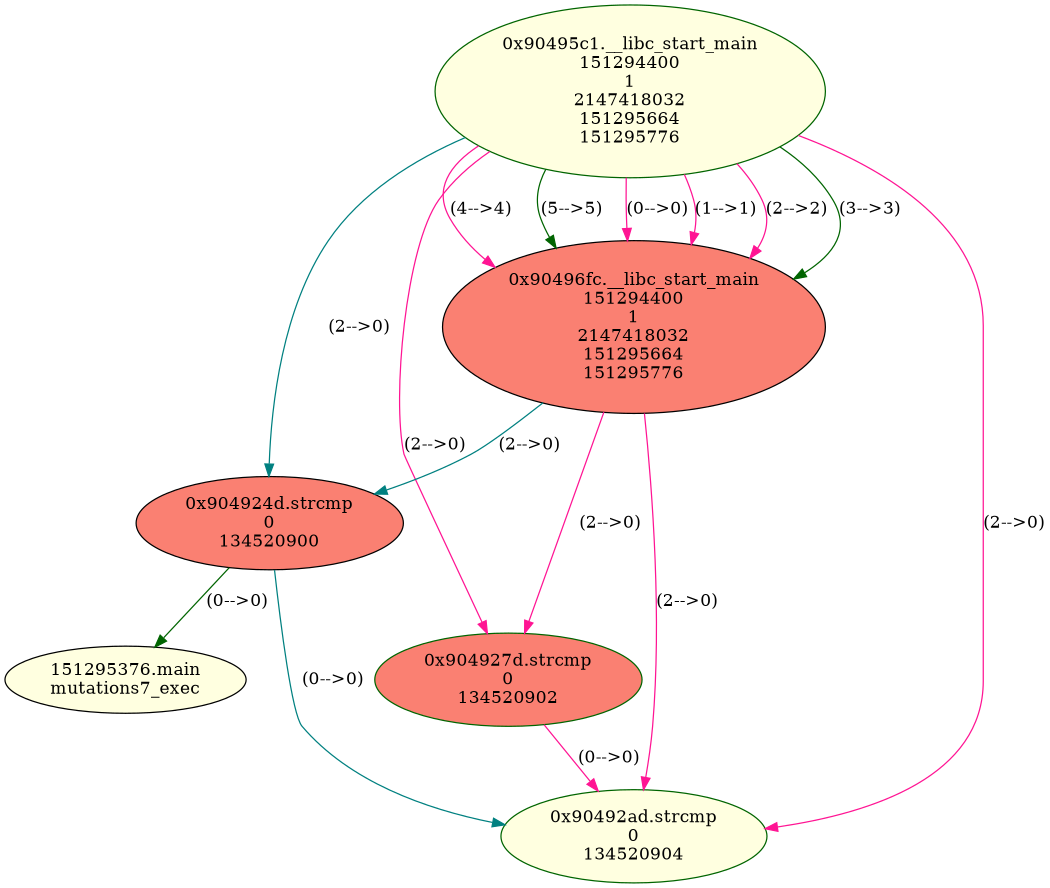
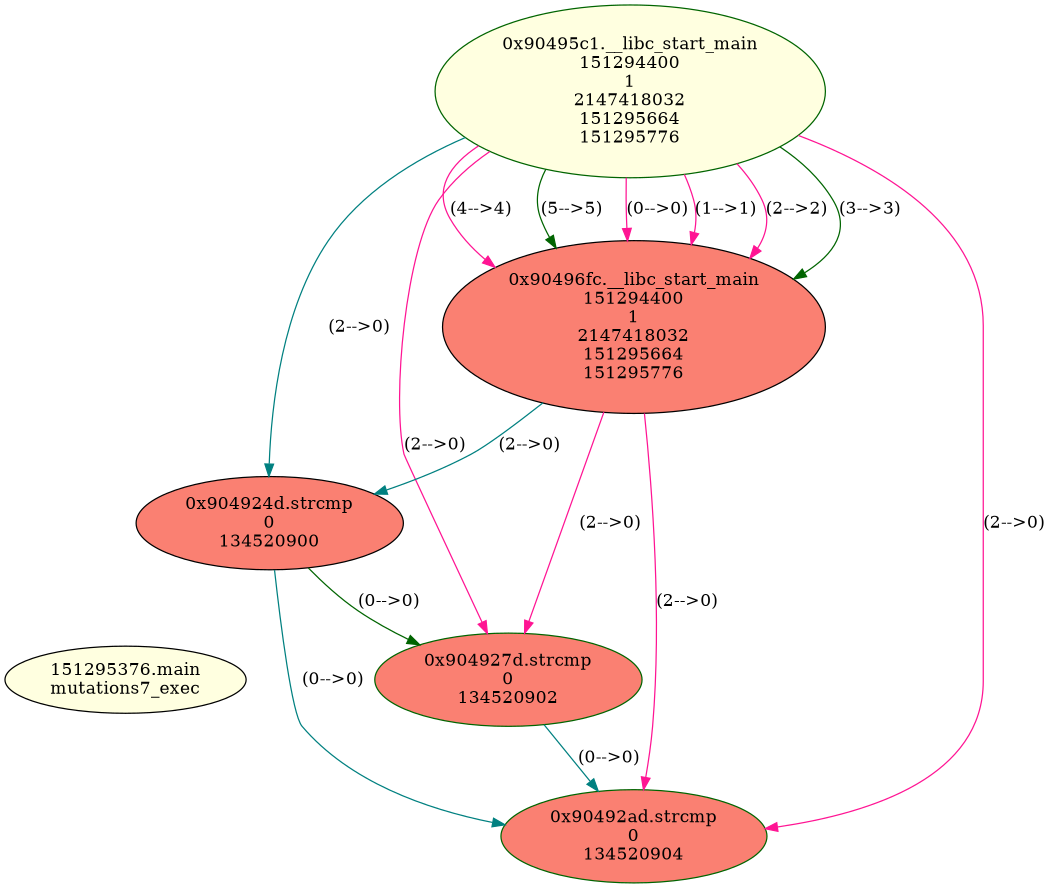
edge "0x904924d.strcmp 0 134520900" -> "151295376.main mutations7_exec": now "0x904924d.strcmp 0 134520900" -> "0x904927d.strcmp 0 134520902"
edge "0x904927d.strcmp 0 134520902" -> "0x90492ad.strcmp 0 134520904": color deeppink -> teal
node "0x90492ad.strcmp 0 134520904": fillcolor lightyellow -> salmon
